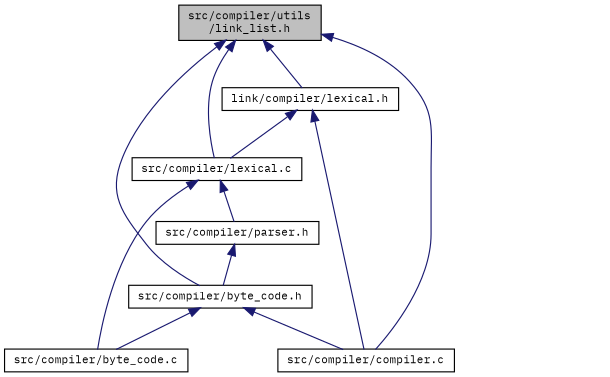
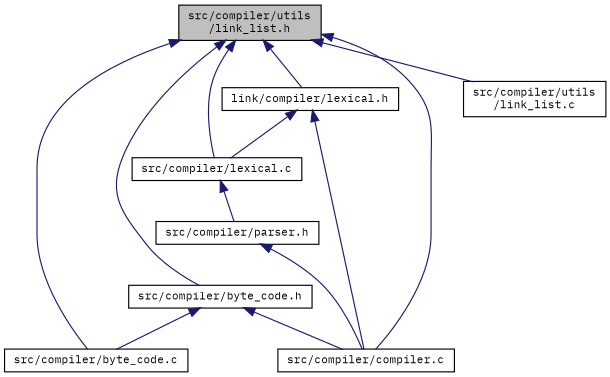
node "src/compiler/utils /link_list.c": added
edge "src/compiler/byte_code.c" -> "src/compiler/lexical.c": now "src/compiler/byte_code.c" -> "src/compiler/utils /link_list.h"
edge "src/compiler/byte_code.h" -> "src/compiler/parser.h": now "src/compiler/compiler.c" -> "src/compiler/parser.h"
